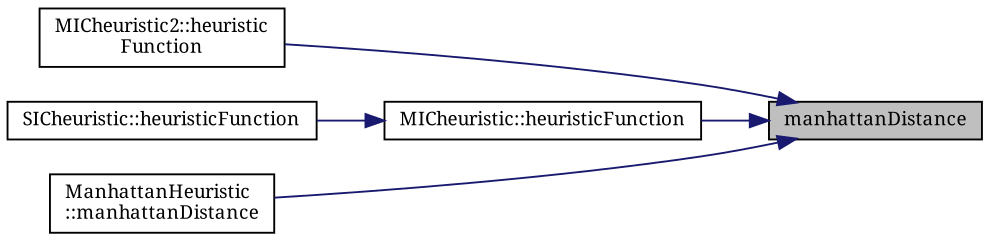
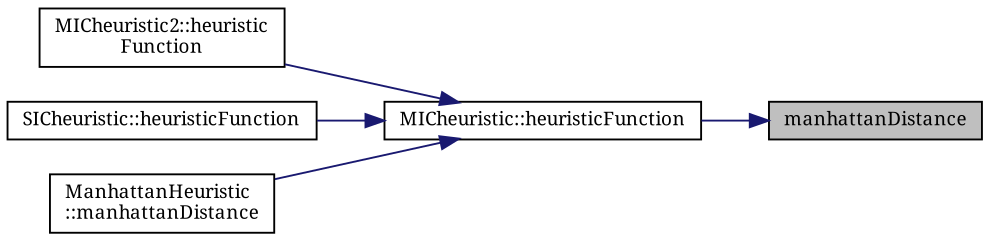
edge "MICheuristic2::heuristic Function" -> "manhattanDistance": now "MICheuristic2::heuristic Function" -> "MICheuristic::heuristicFunction"
edge "ManhattanHeuristic ::manhattanDistance" -> "manhattanDistance": now "ManhattanHeuristic ::manhattanDistance" -> "MICheuristic::heuristicFunction"
